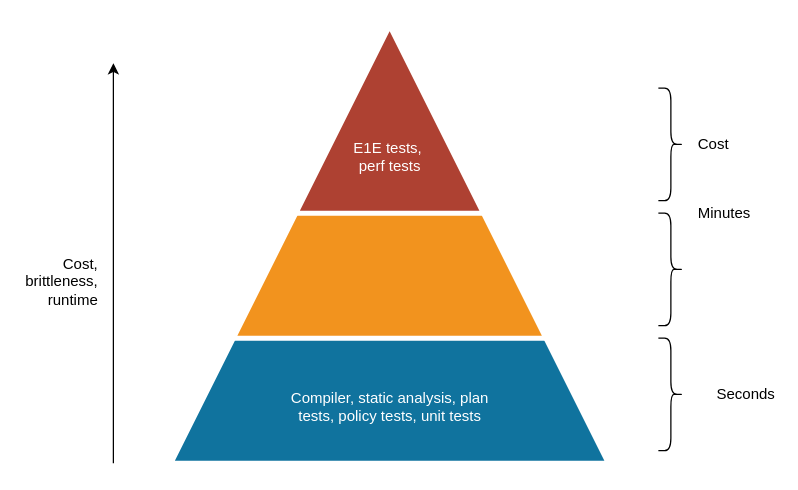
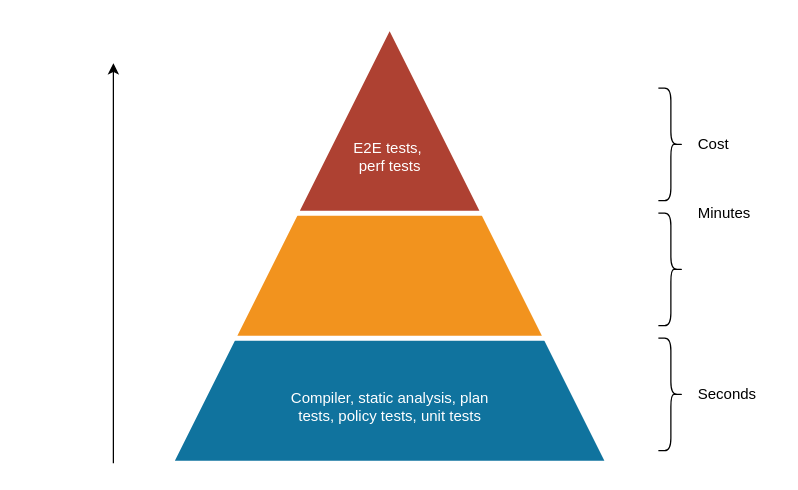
node "E1E tests, perf tests": label "E1E tests, perf tests" -> "E2E tests, perf tests"
node "Cost, brittleness, runtime": removed
node "Seconds": moved (752, 394) -> (733, 394)
